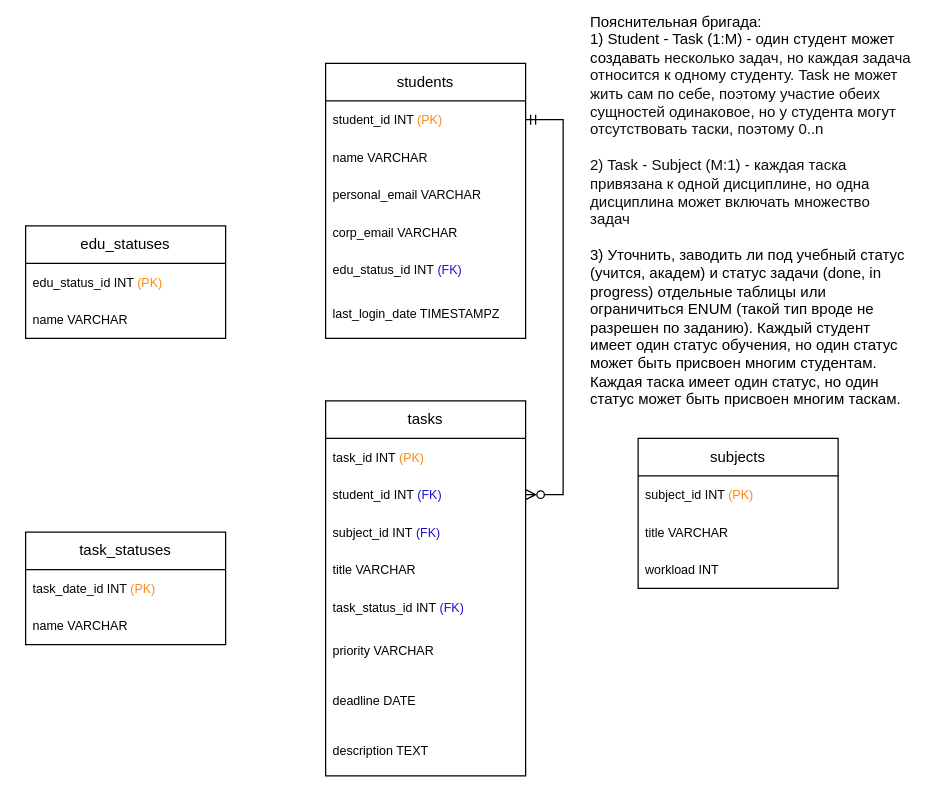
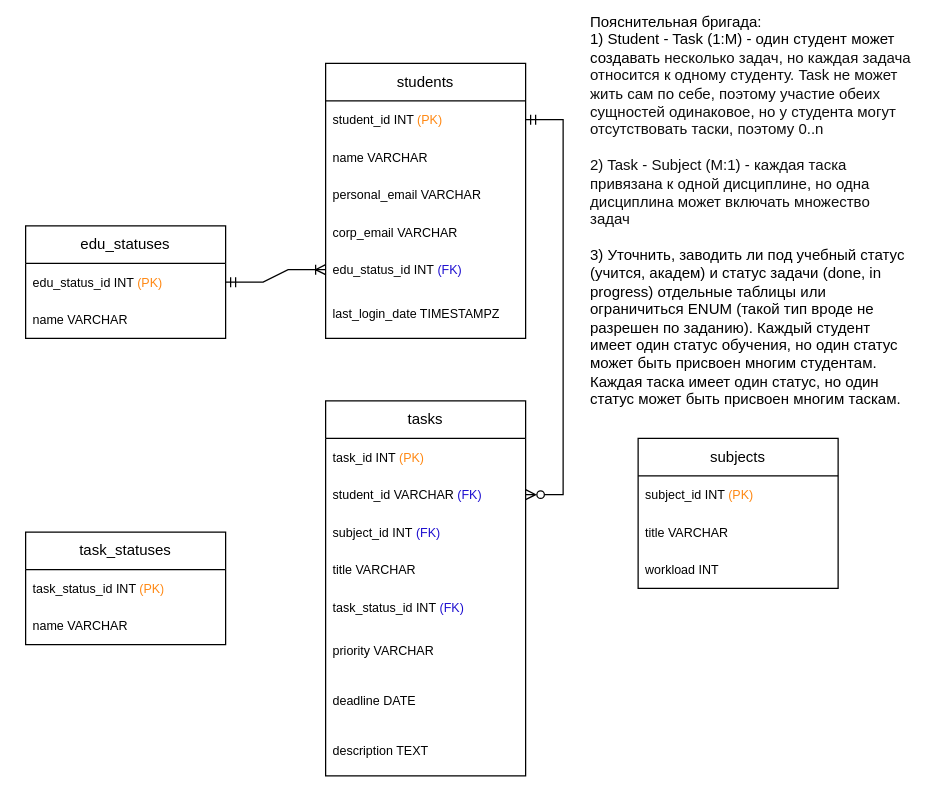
edge "edu_status_id INT (FK)" -- "edu_status_id INT (PK)": added
node "student_id INT (FK)": label "student_id INT (FK)" -> "student_id VARCHAR (FK)"
node "task_date_id INT (PK)": label "task_date_id INT (PK)" -> "task_status_id INT (PK)"
